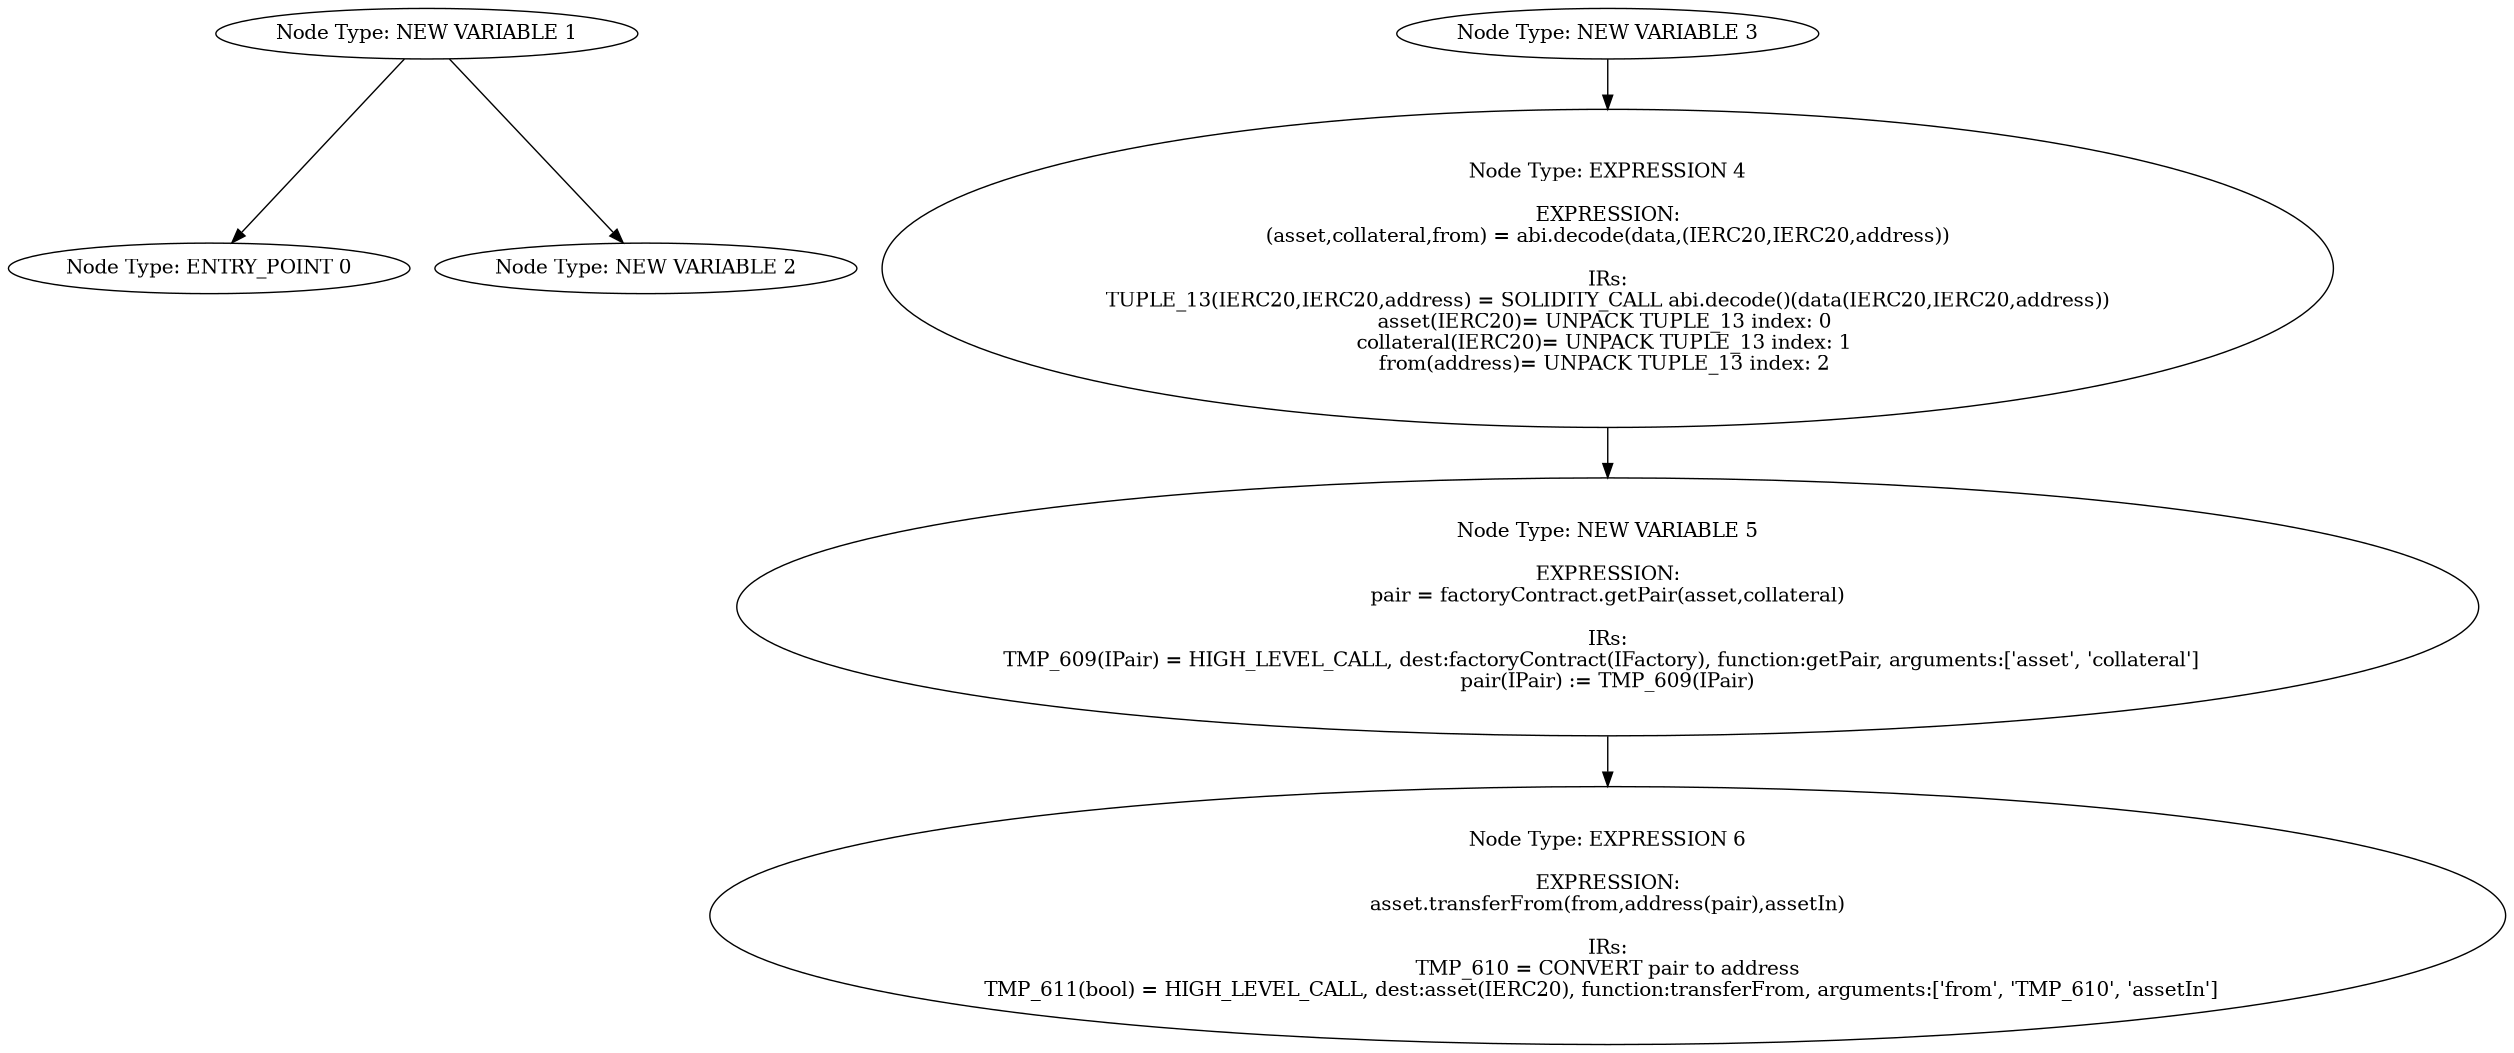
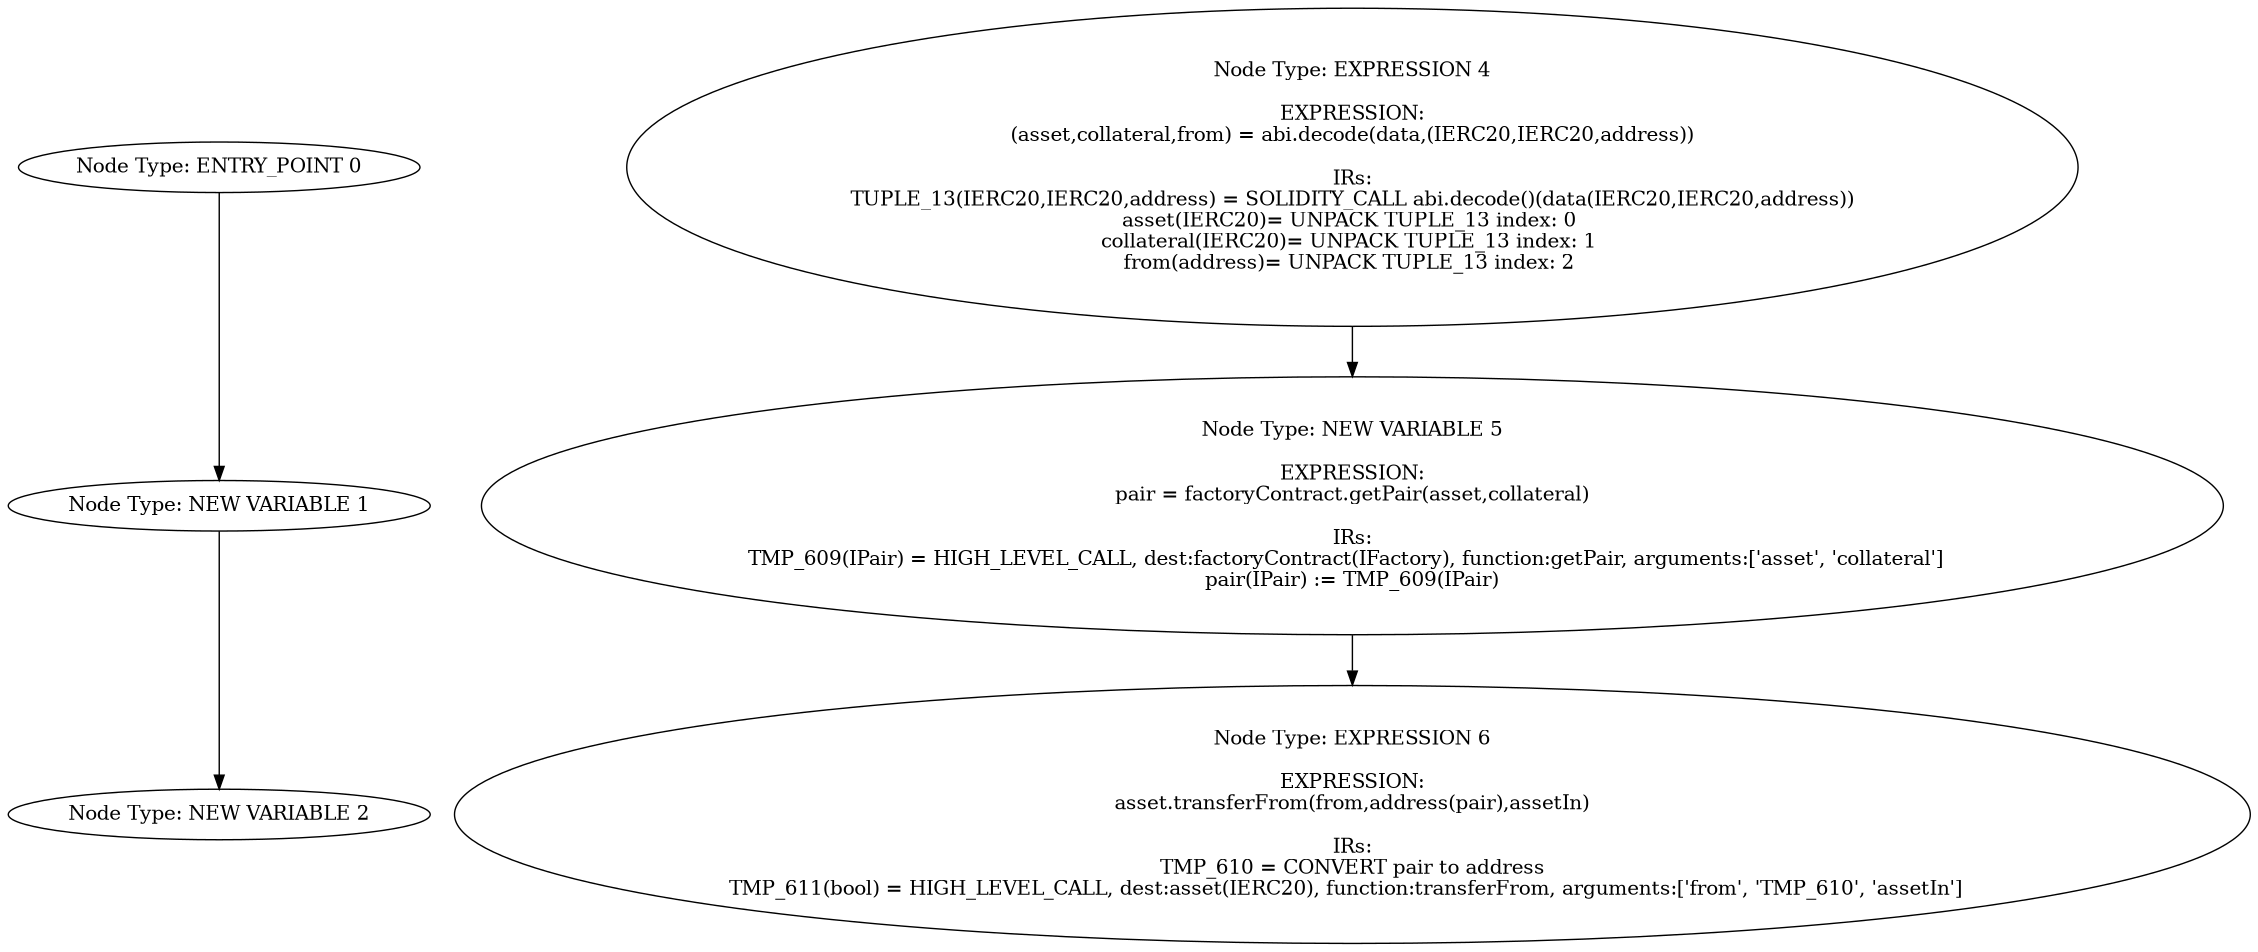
node "Node Type: NEW VARIABLE 3": removed
edge "Node Type: NEW VARIABLE 1" -> "Node Type: ENTRY_POINT 0": reversed
